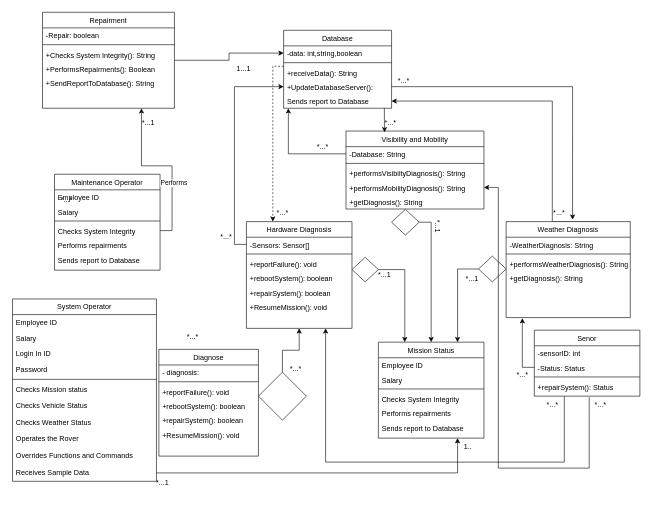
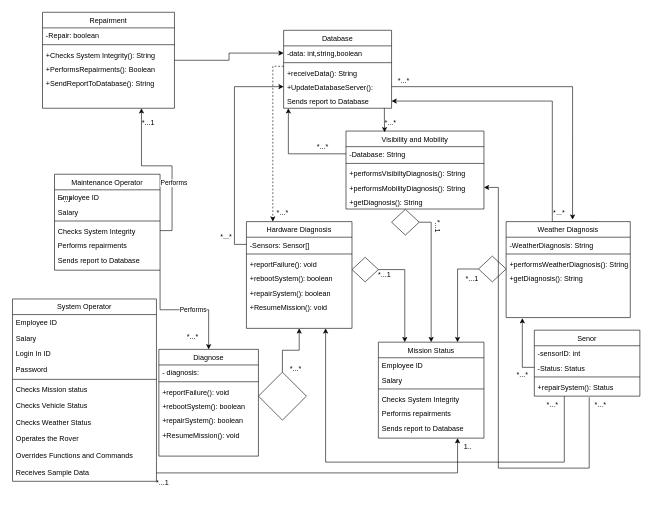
node "1...1": removed
edge "Maintenance Operator" -> "Diagnose": added, label "Performs"
